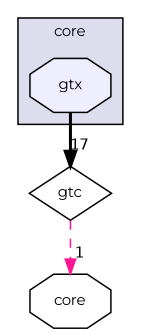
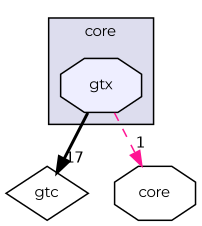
edge "gtc" -> "core": now "gtx" -> "core"
